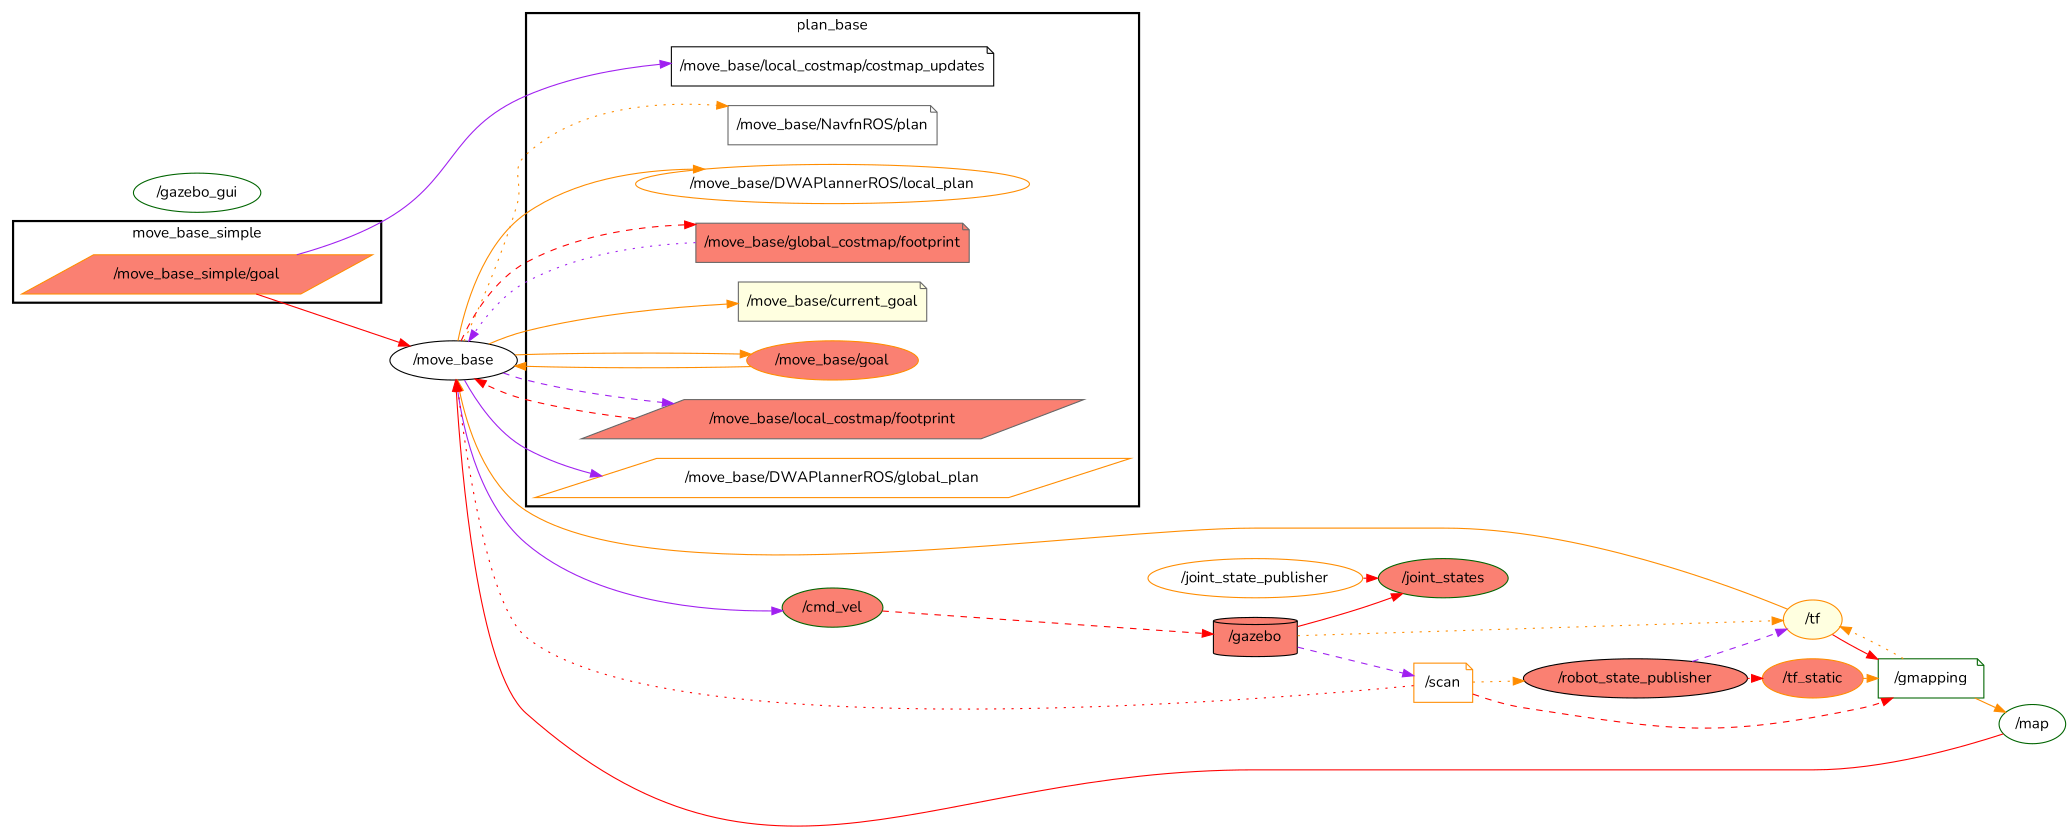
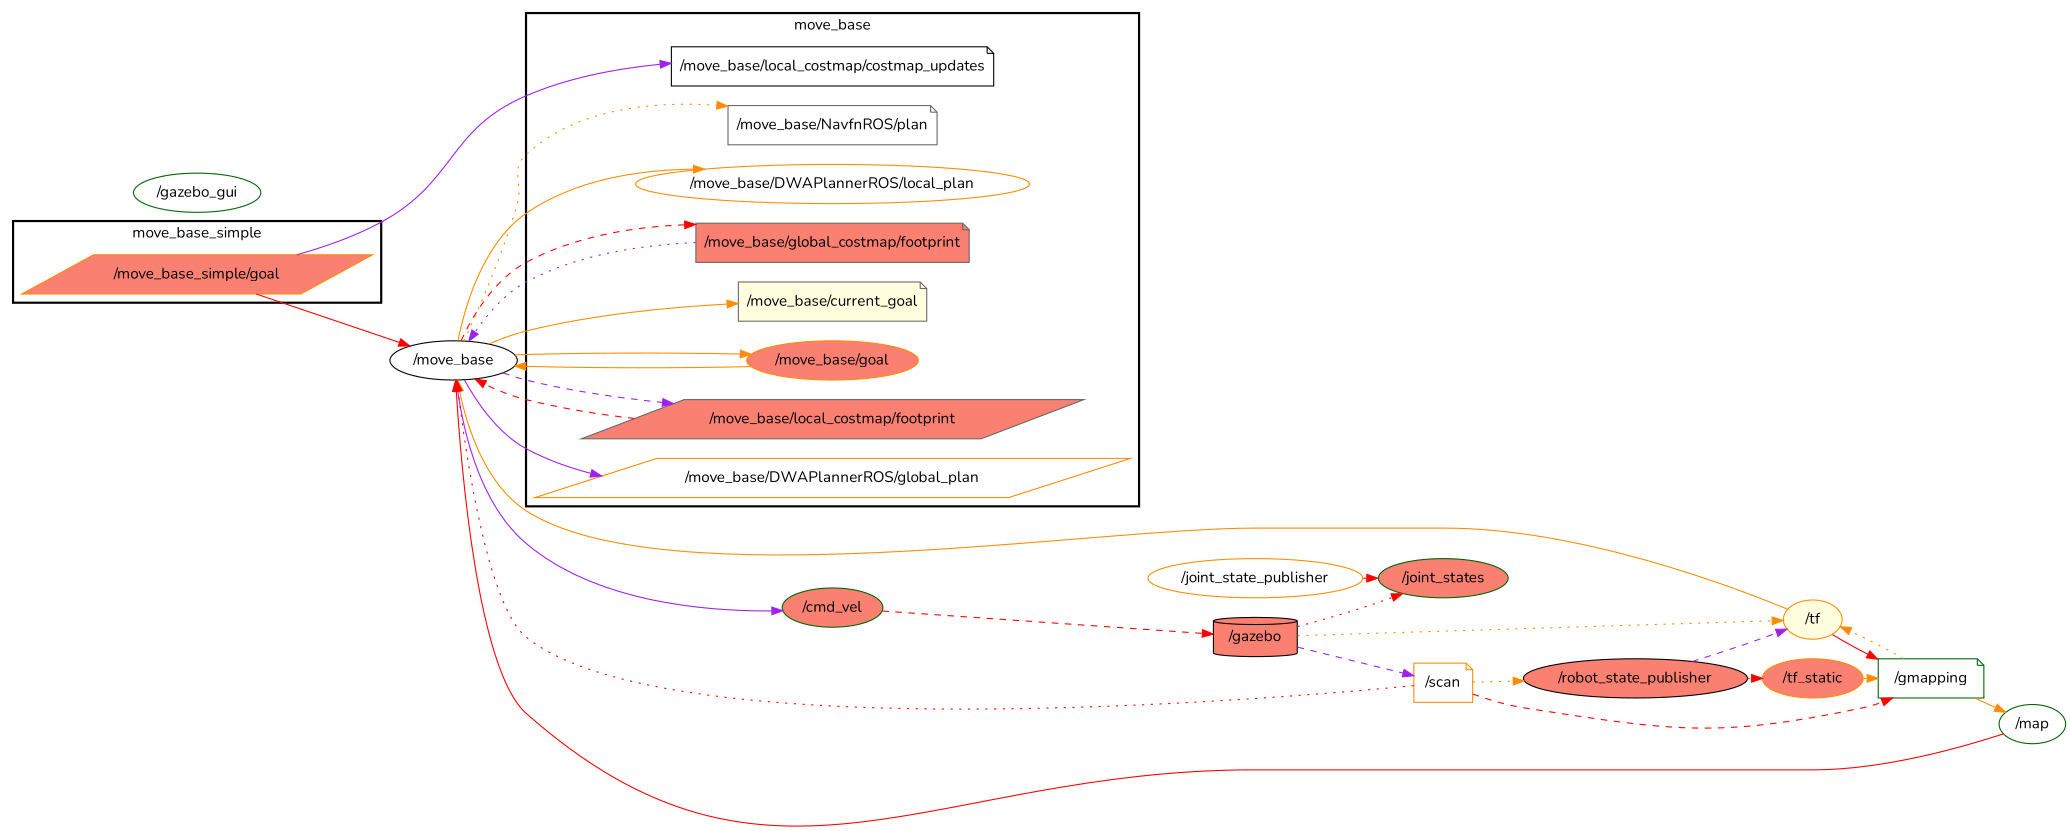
cluster "plan_base": label "plan_base" -> "move_base"
edge "/gazebo" -> "/joint_states": style solid -> dotted
